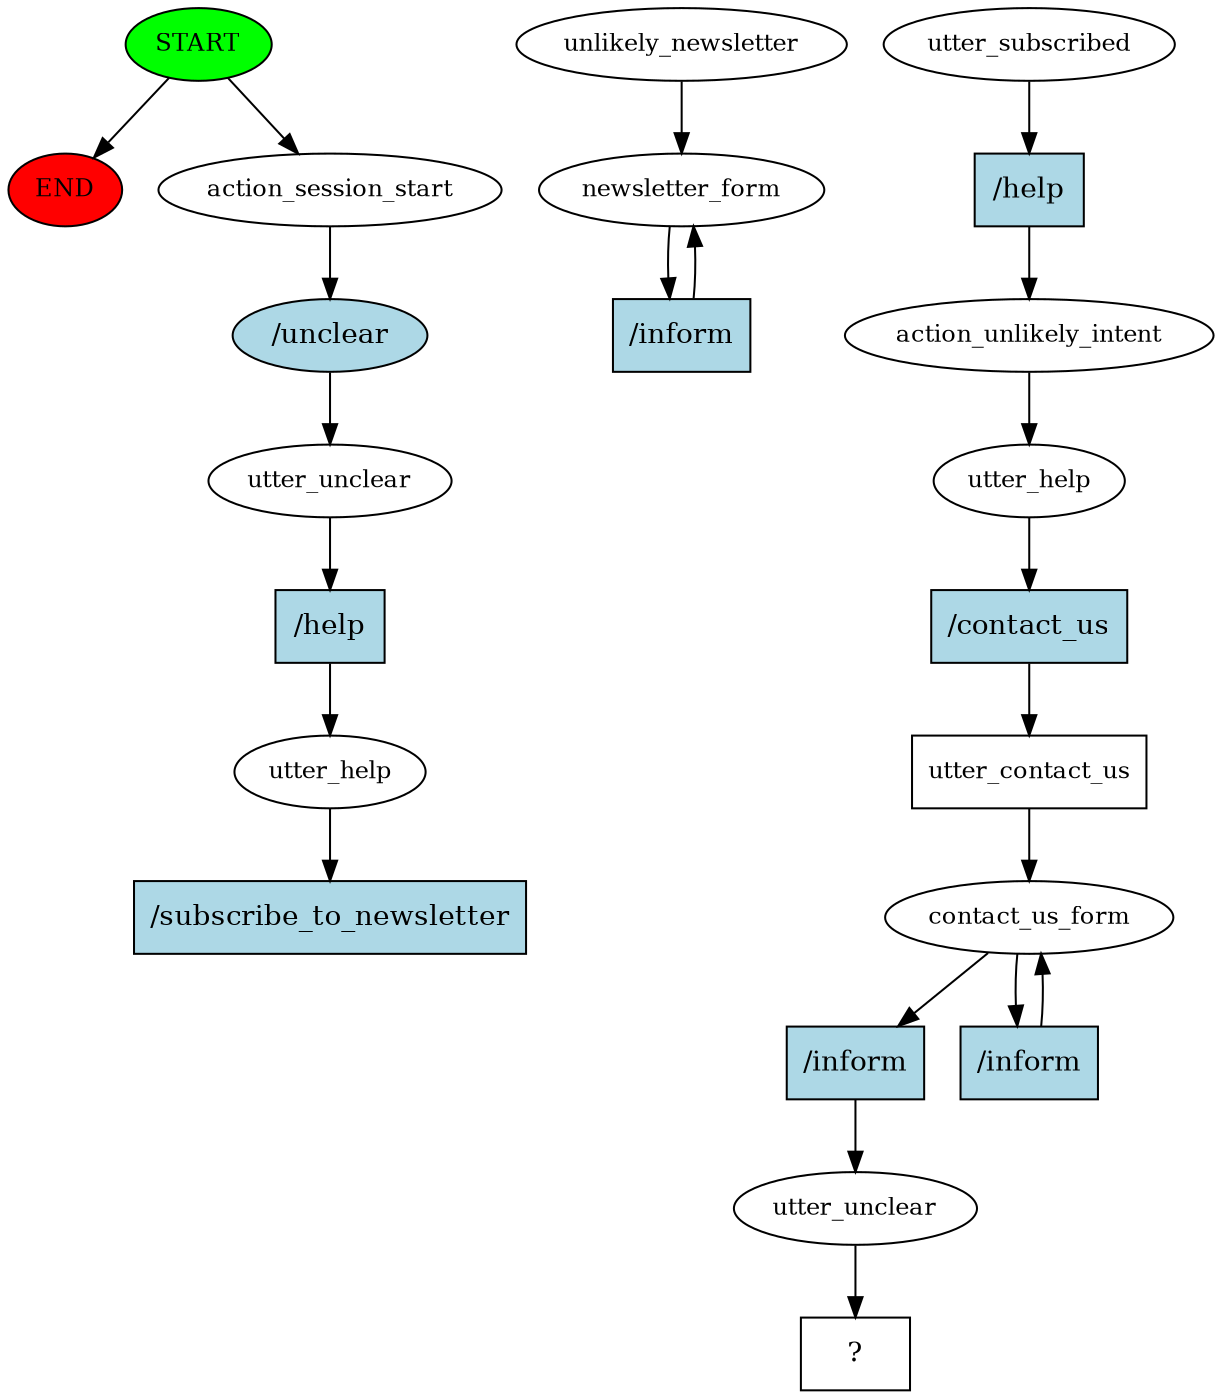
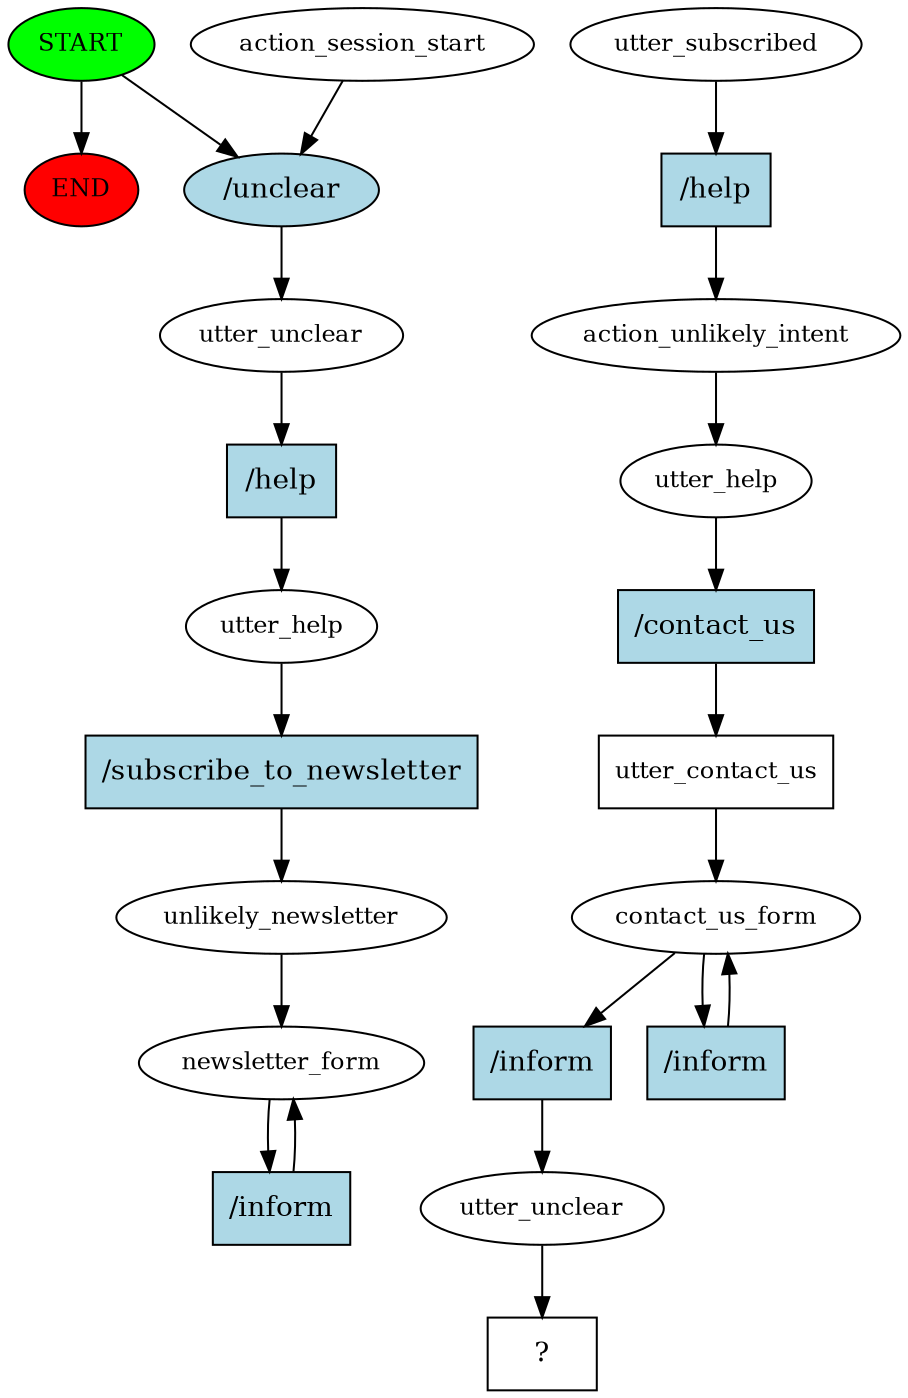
edge "START" -> "action_session_start": now "START" -> "/unclear"
edge "/subscribe_to_newsletter" -> "unlikely_newsletter": added
